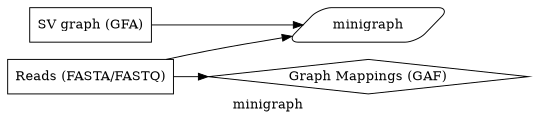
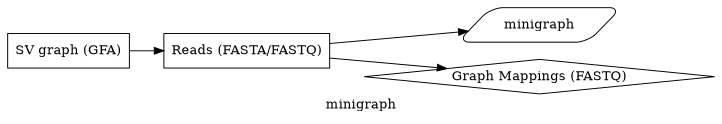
edge "SV graph (GFA)" -> "minigraph": now "SV graph (GFA)" -> "Reads (FASTA/FASTQ)"
node "Graph Mappings (GAF)": label "Graph Mappings (GAF)" -> "Graph Mappings (FASTQ)"
